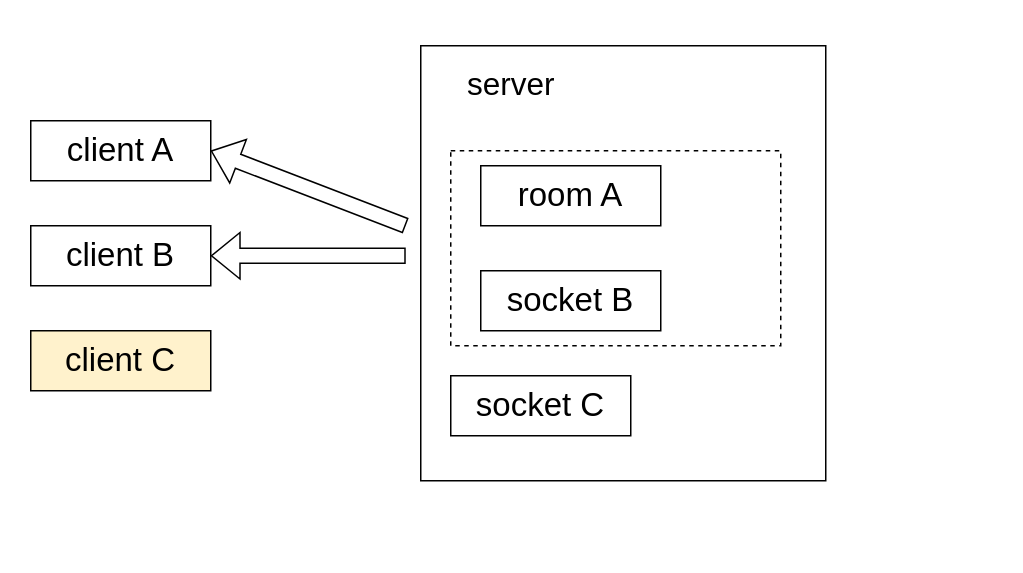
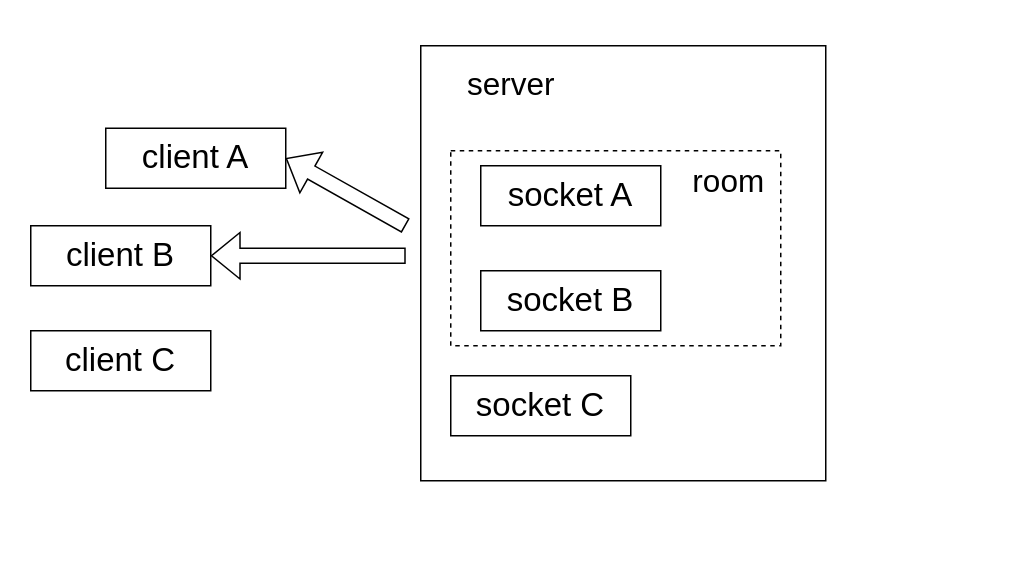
node "client A": moved (121, 151) -> (196, 158)
node "room": added
node "room A": label "room A" -> "socket A"
node "client C": fillcolor #fff2cc -> #ffffff
